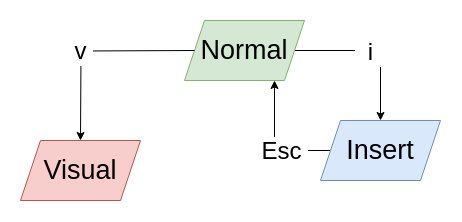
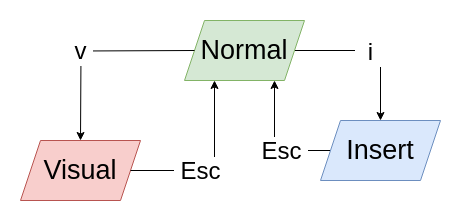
edge "Visual" -> "Normal": added, label "Esc"
